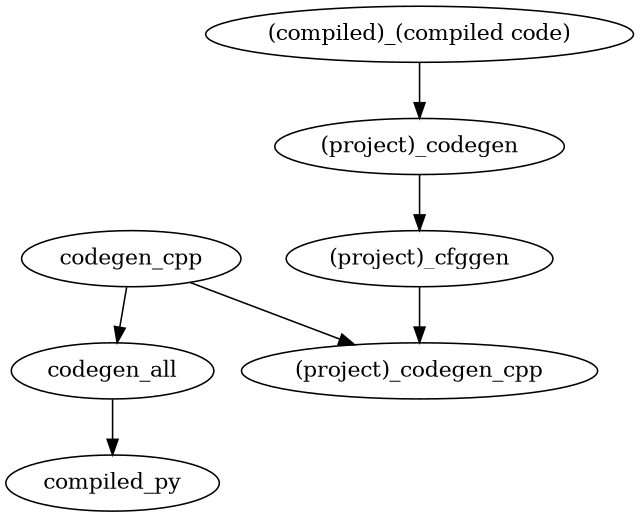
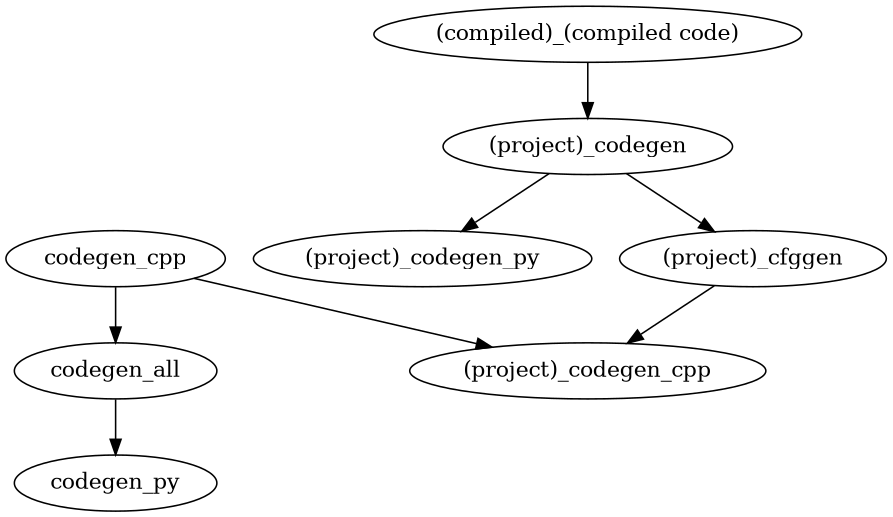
node "(project)_codegen_py": added
node "compiled_py": label "compiled_py" -> "codegen_py"
